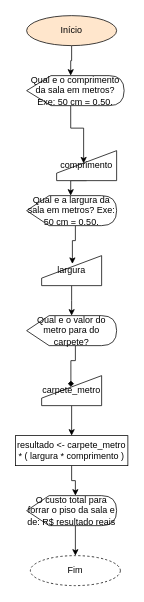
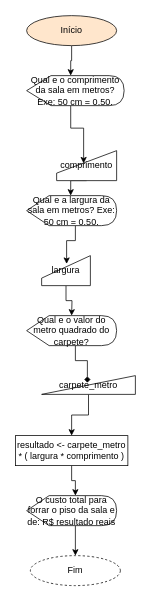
node "largura": size 60x30 -> 49x30
node "Qual e o valor do metro para do carpete?": label "Qual e o valor do metro para do carpete?" -> "Qual e o valor do metro quadrado do carpete?"
node "carpete_metro": size 60x30 -> 94x19
